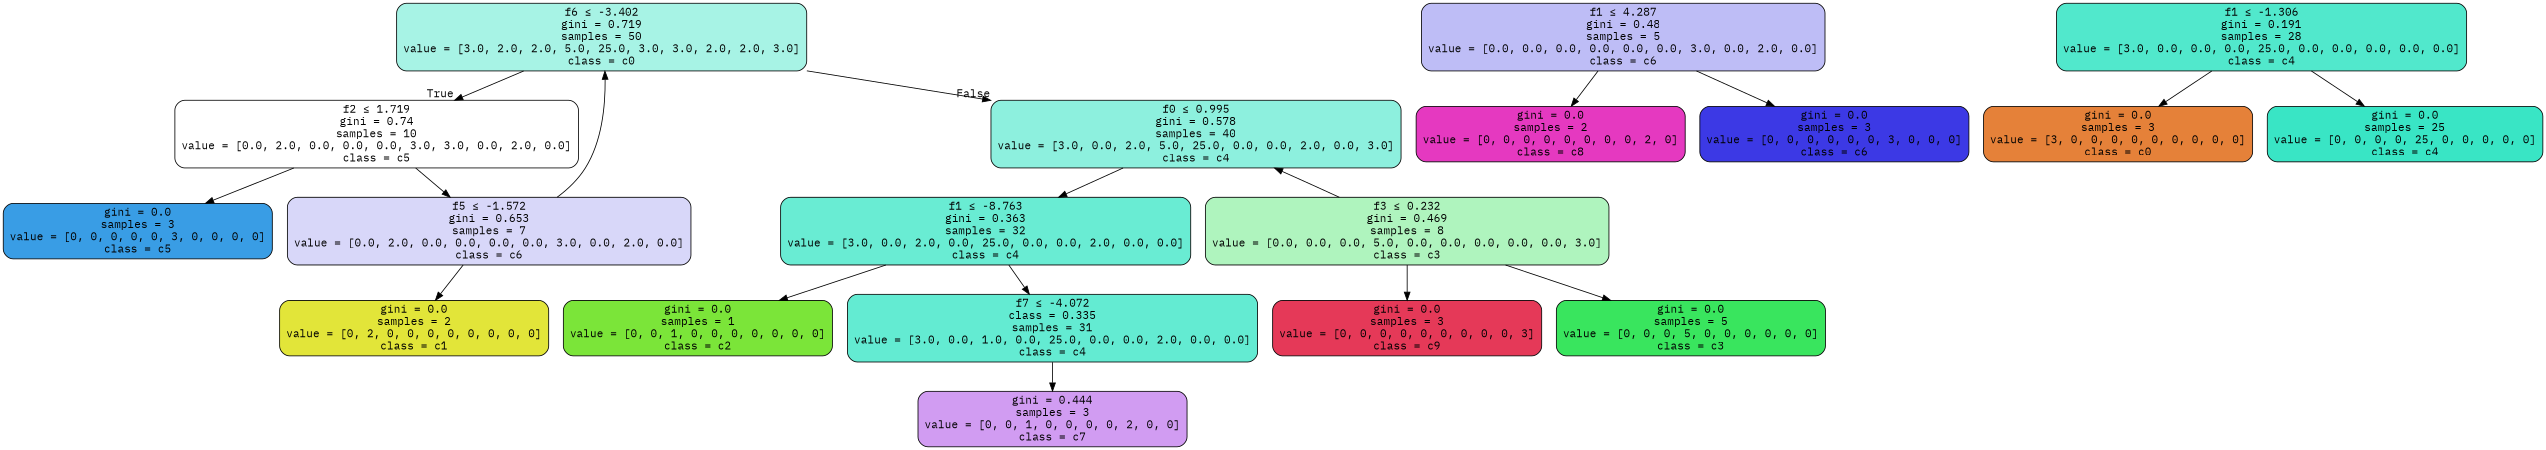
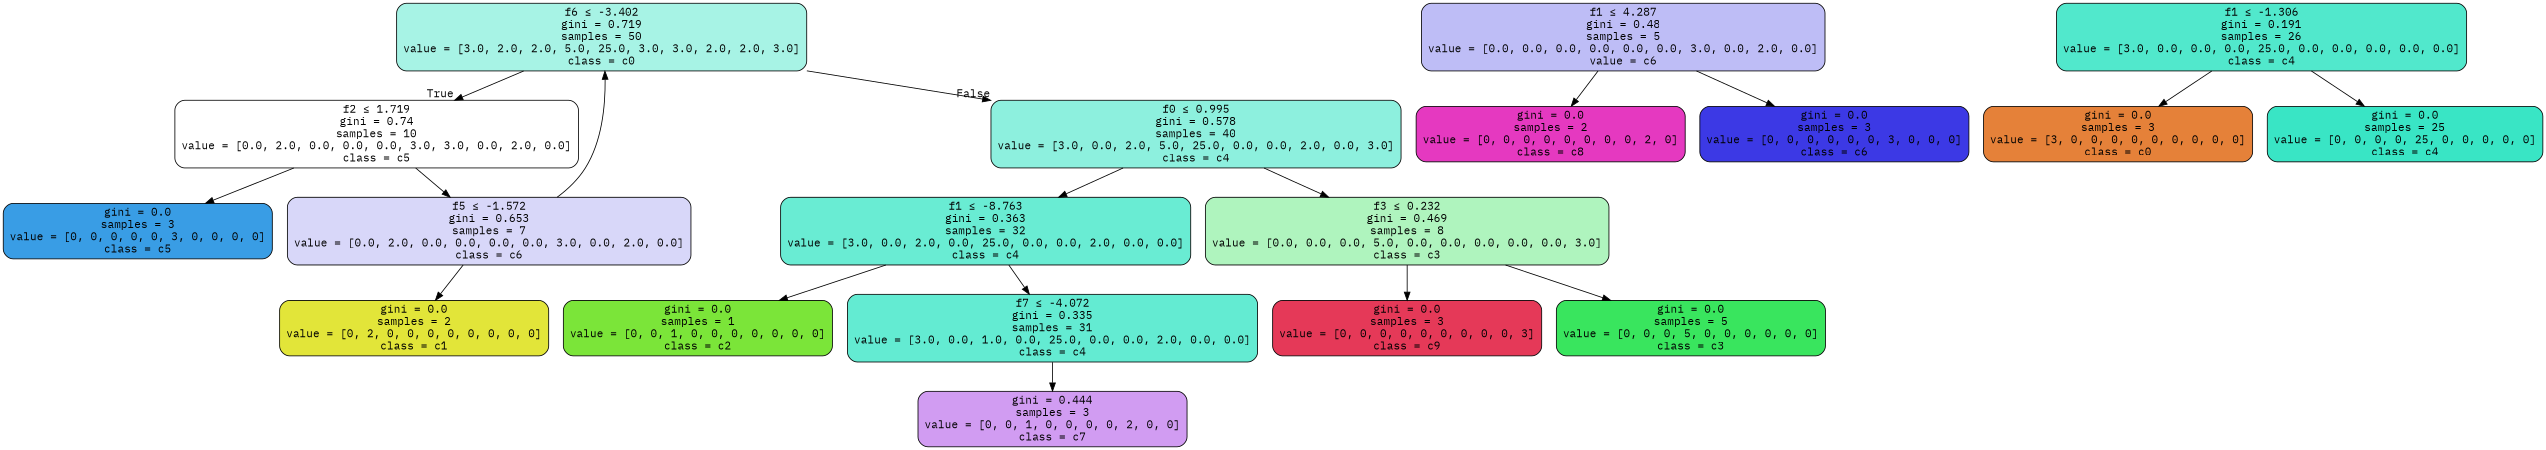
node "f1 ≤ -1.306": text "samples = 28" -> "samples = 26"
node "f1 ≤ 4.287": text "class = c6" -> "value = c6"
edge "f3 ≤ 0.232" -> "f0 ≤ 0.995": reversed
node "f7 ≤ -4.072": text "class = 0.335" -> "gini = 0.335"
